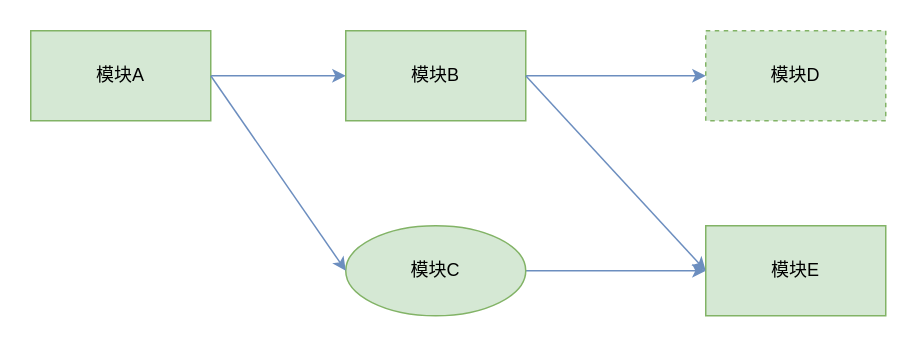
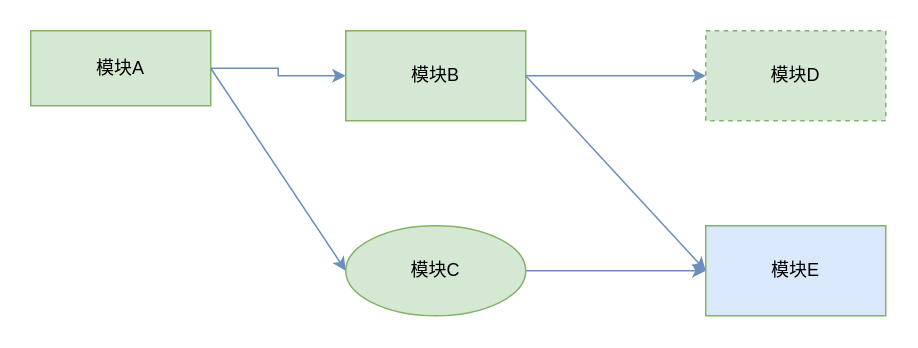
node "模块A": size 180x90 -> 180x75
node "模块E": fillcolor #d5e8d4 -> #dae8fc
